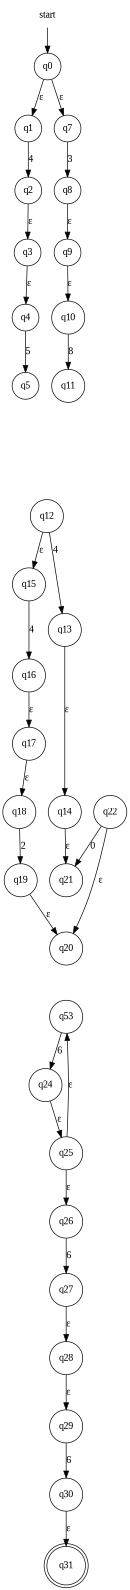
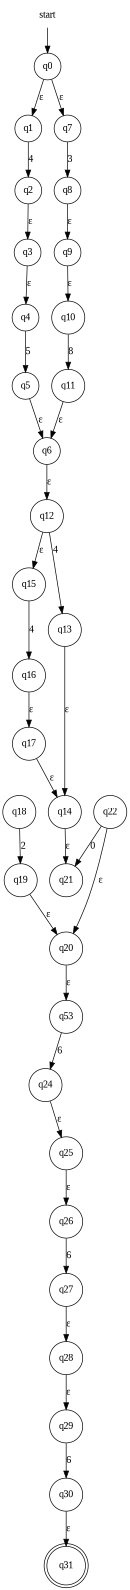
node "q6": added
edge "q17" -> "q18": now "q17" -> "q14"
edge "q25" -> "q53": now "q20" -> "q53"
